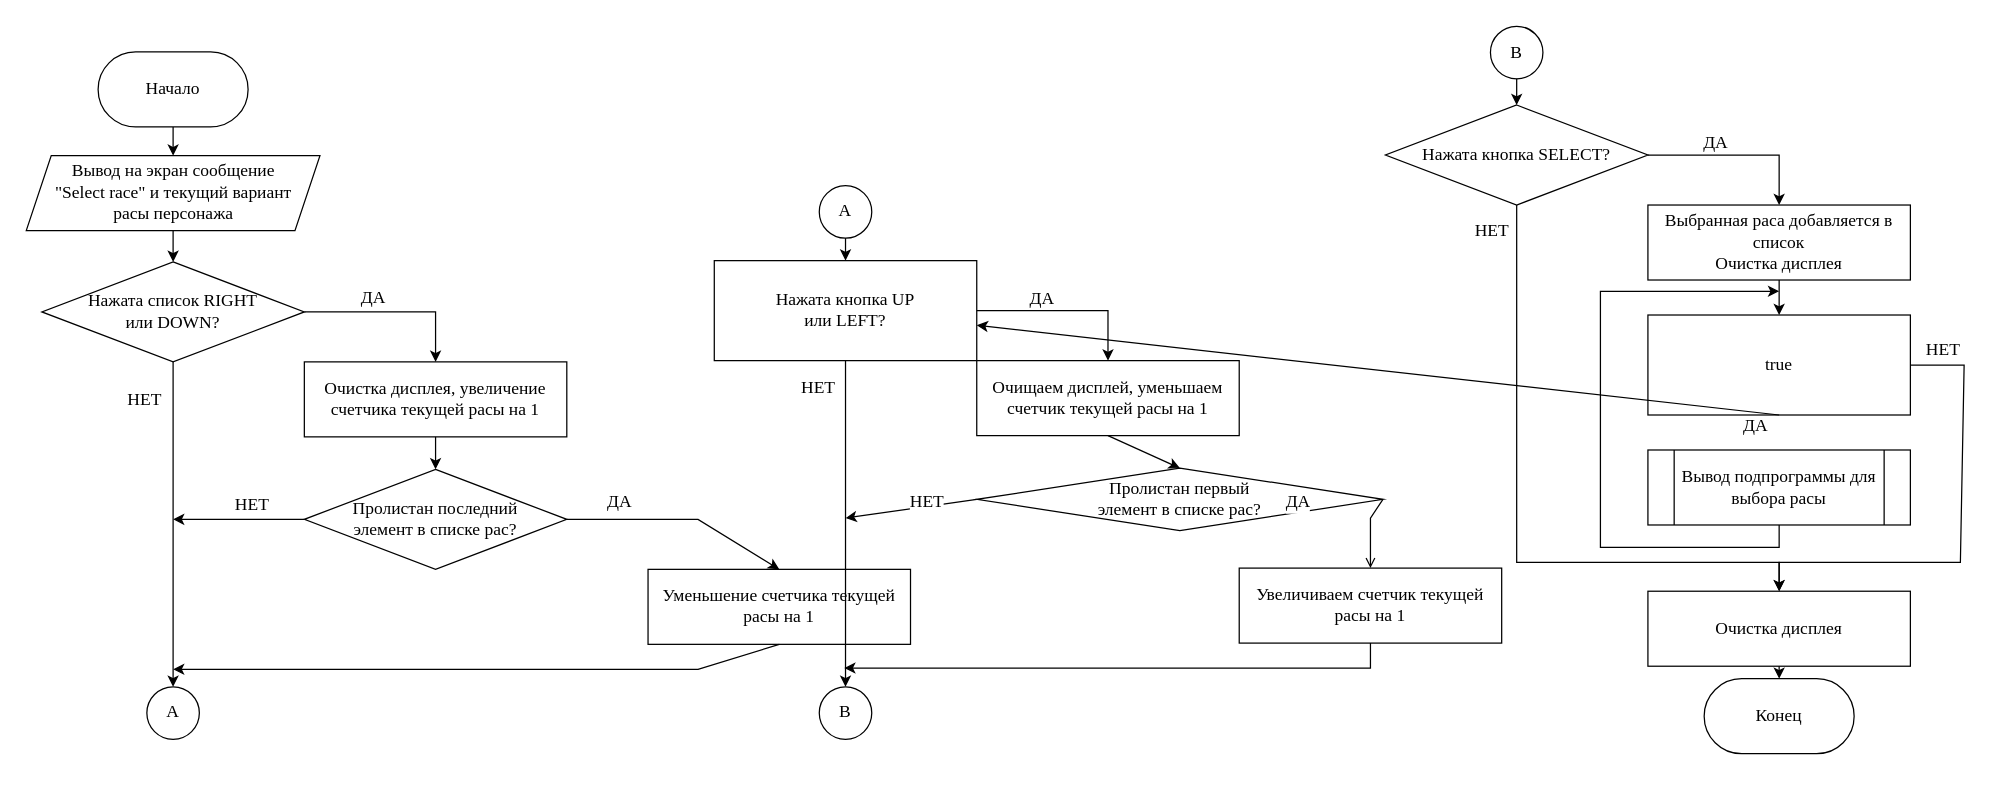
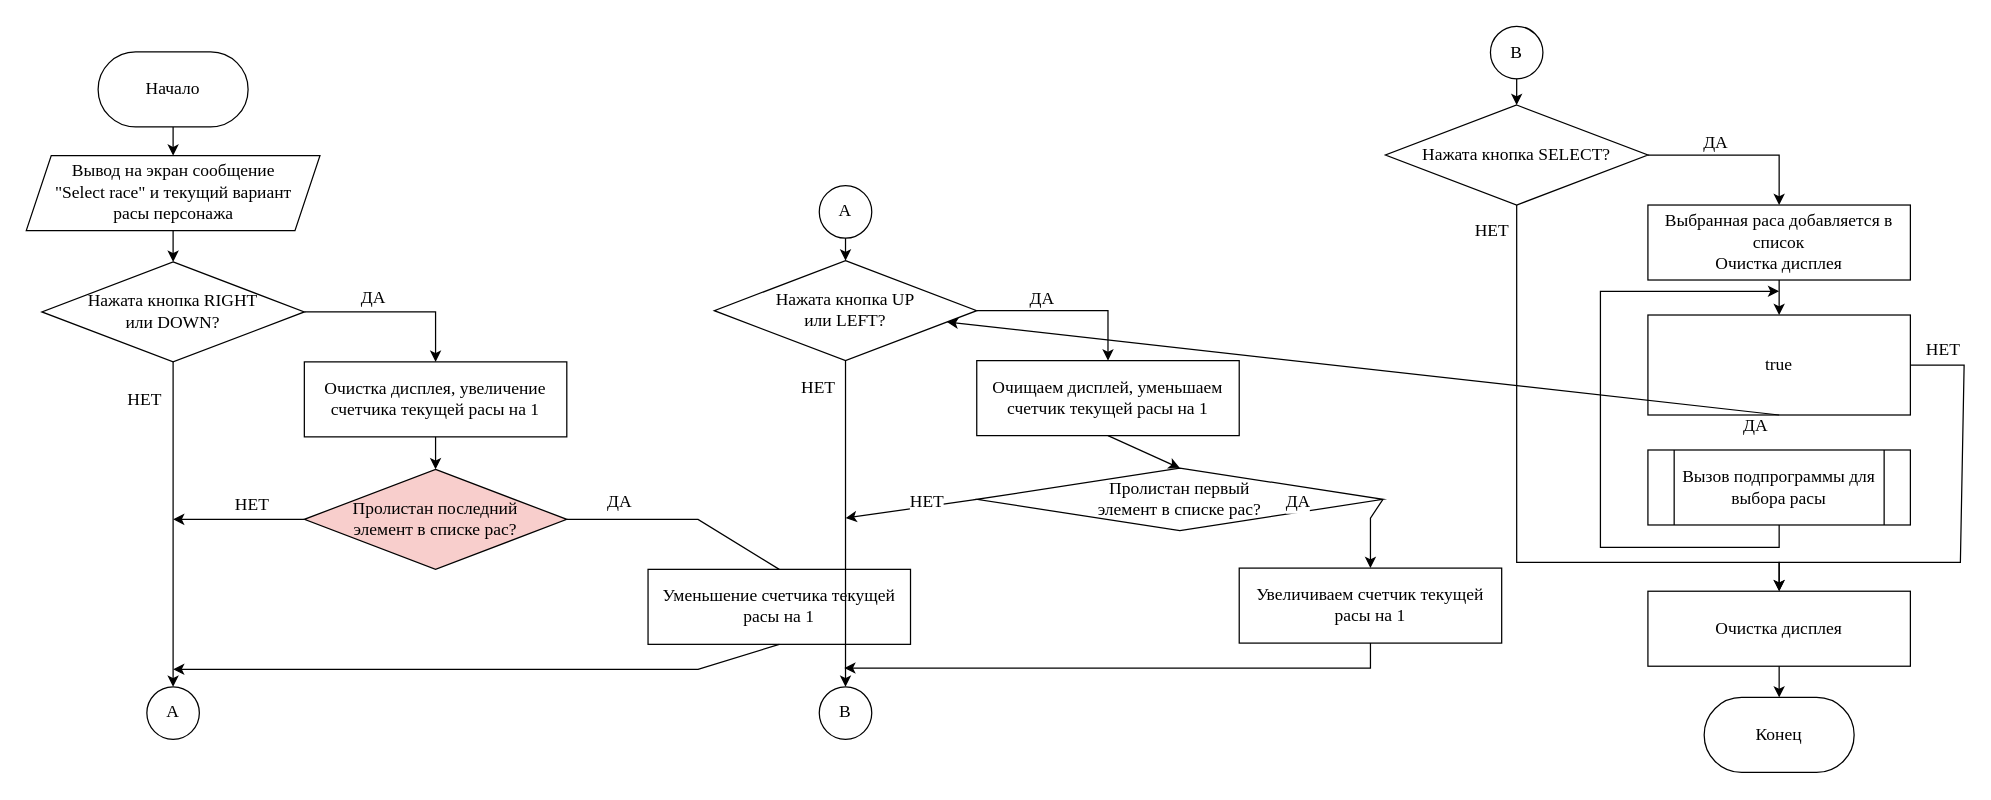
node "Нажата кнопка UP или LEFT?": shape rectangle -> diamond
node "Нажата список RIGHT или DOWN?": label "Нажата список RIGHT или DOWN?" -> "Нажата кнопка RIGHT или DOWN?"
node "Вывод подпрограммы для выбора расы": label "Вывод подпрограммы для выбора расы" -> "Вызов подпрограммы для выбора расы"
node "Пролистан последний элемент в списке рас?": fillcolor #ffffff -> #f8cecc
edge "Пролистан первый элемент в списке рас?" -> "Увеличиваем счетчик текущей расы на 1": arrowhead open -> classic
edge "Пролистан последний элемент в списке рас?" -> "Уменьшение счетчика текущей расы на 1": arrowhead classic -> none
node "Конец": moved (1779, 716) -> (1779, 735)
